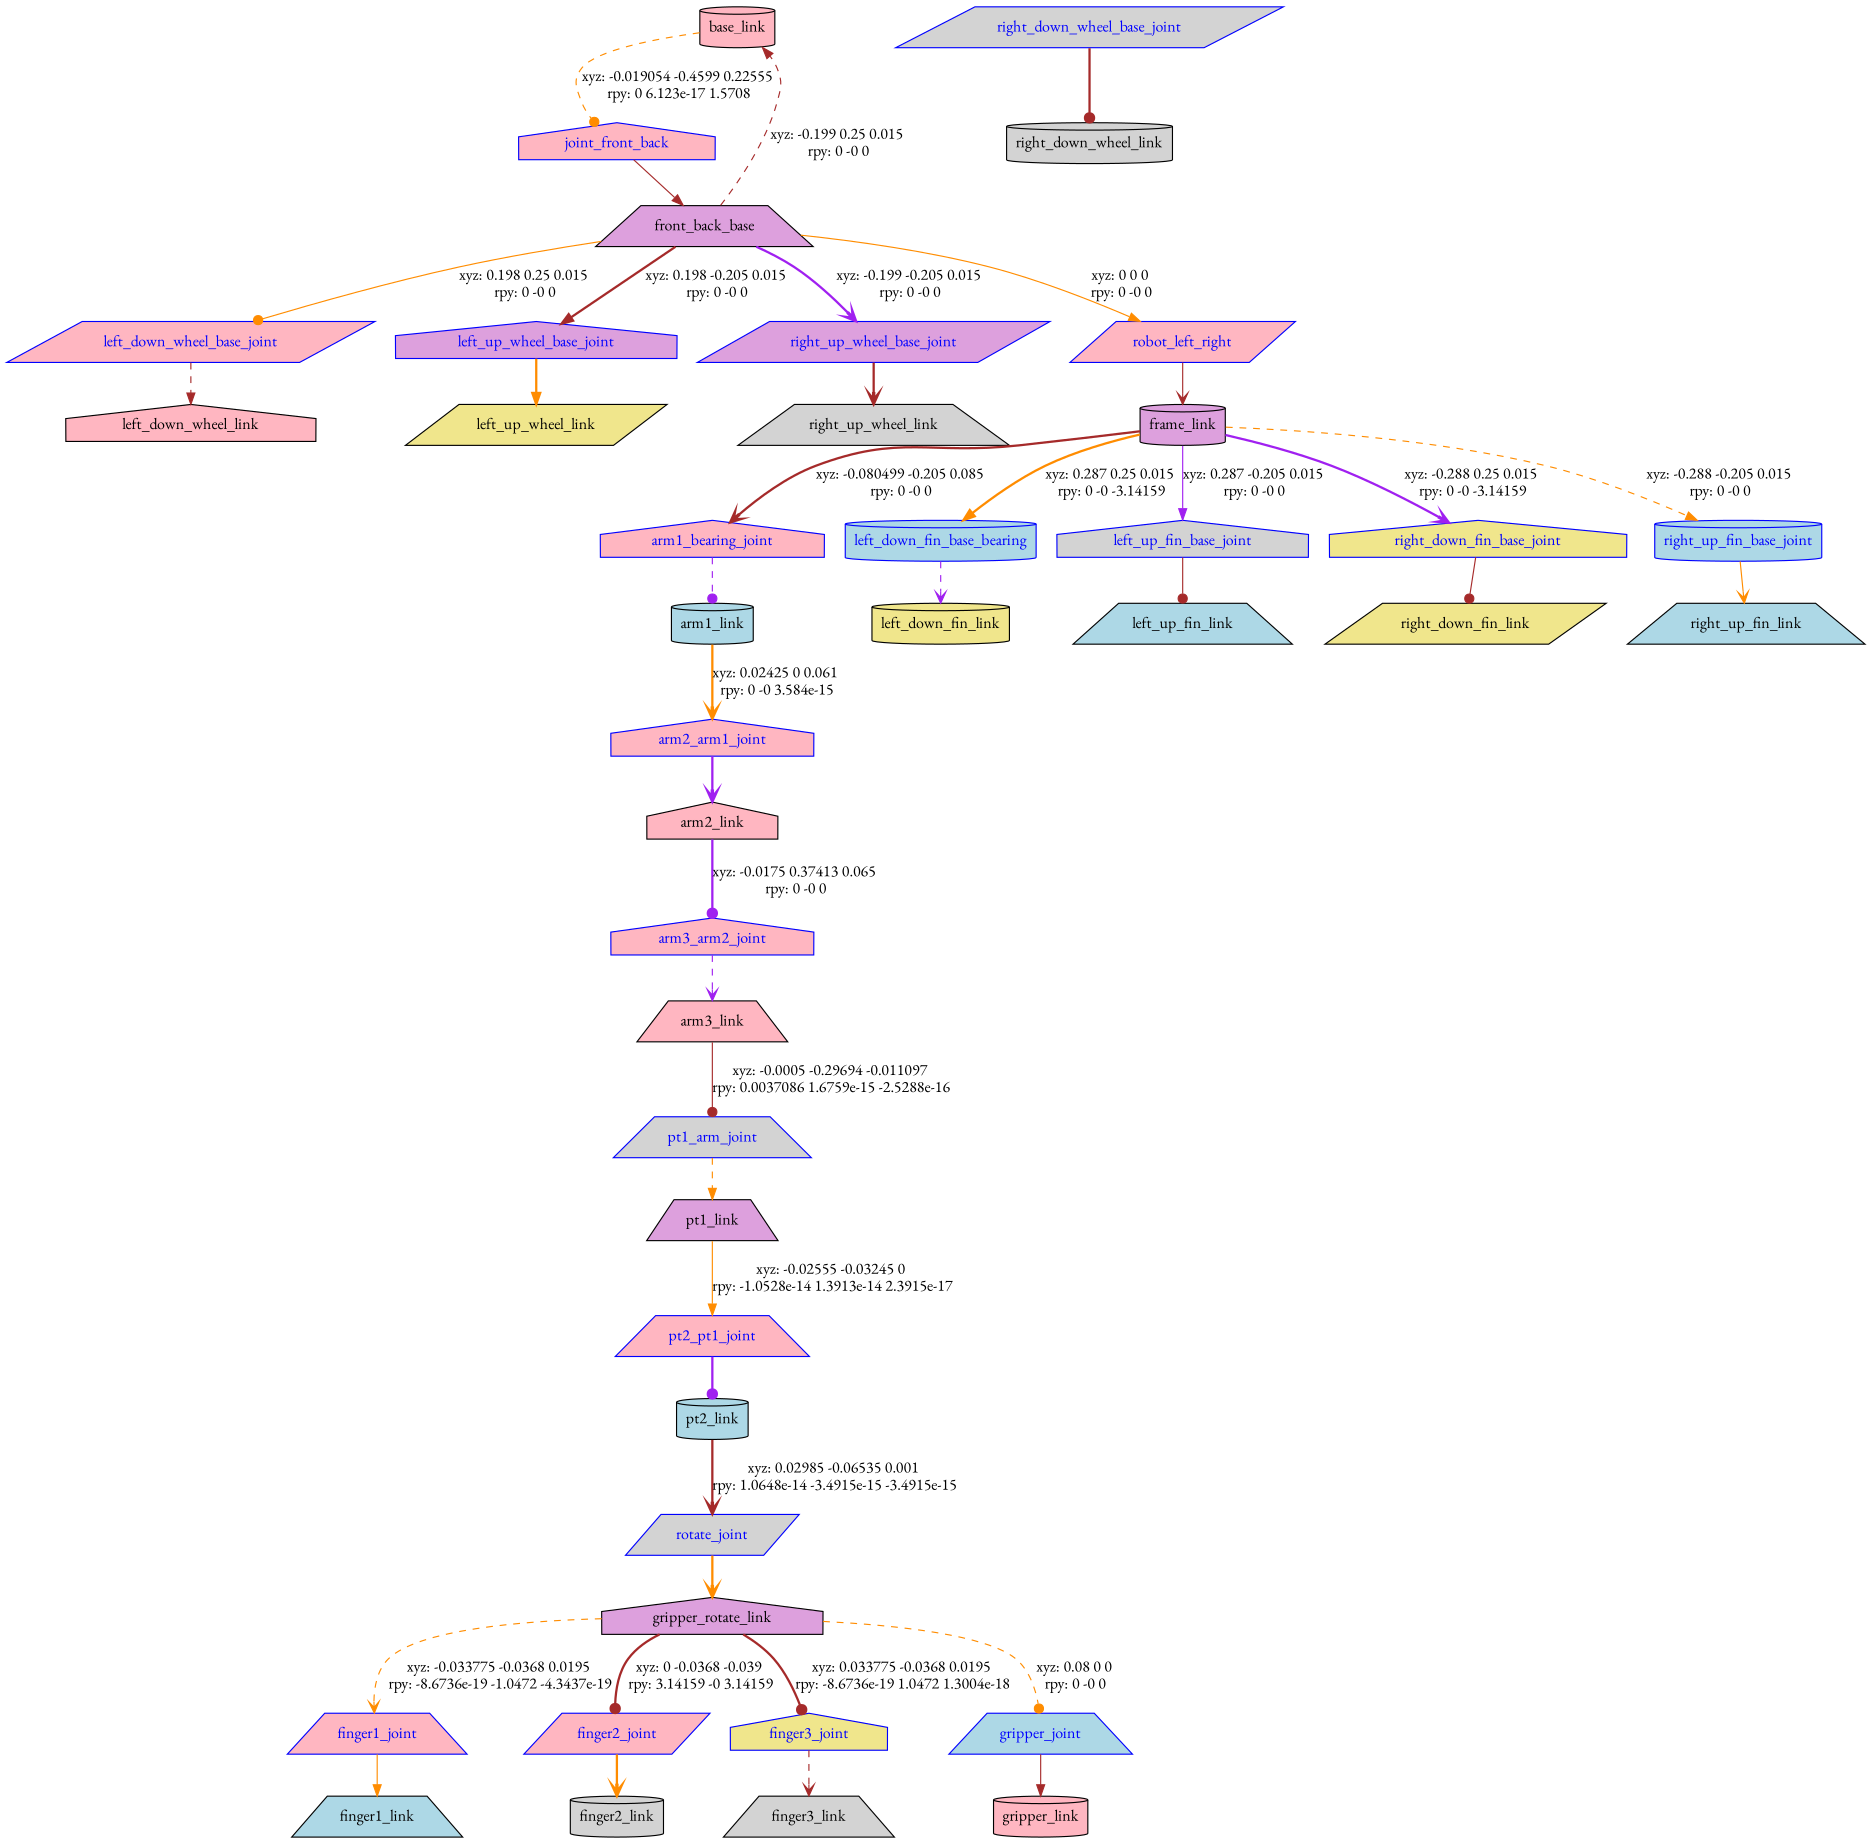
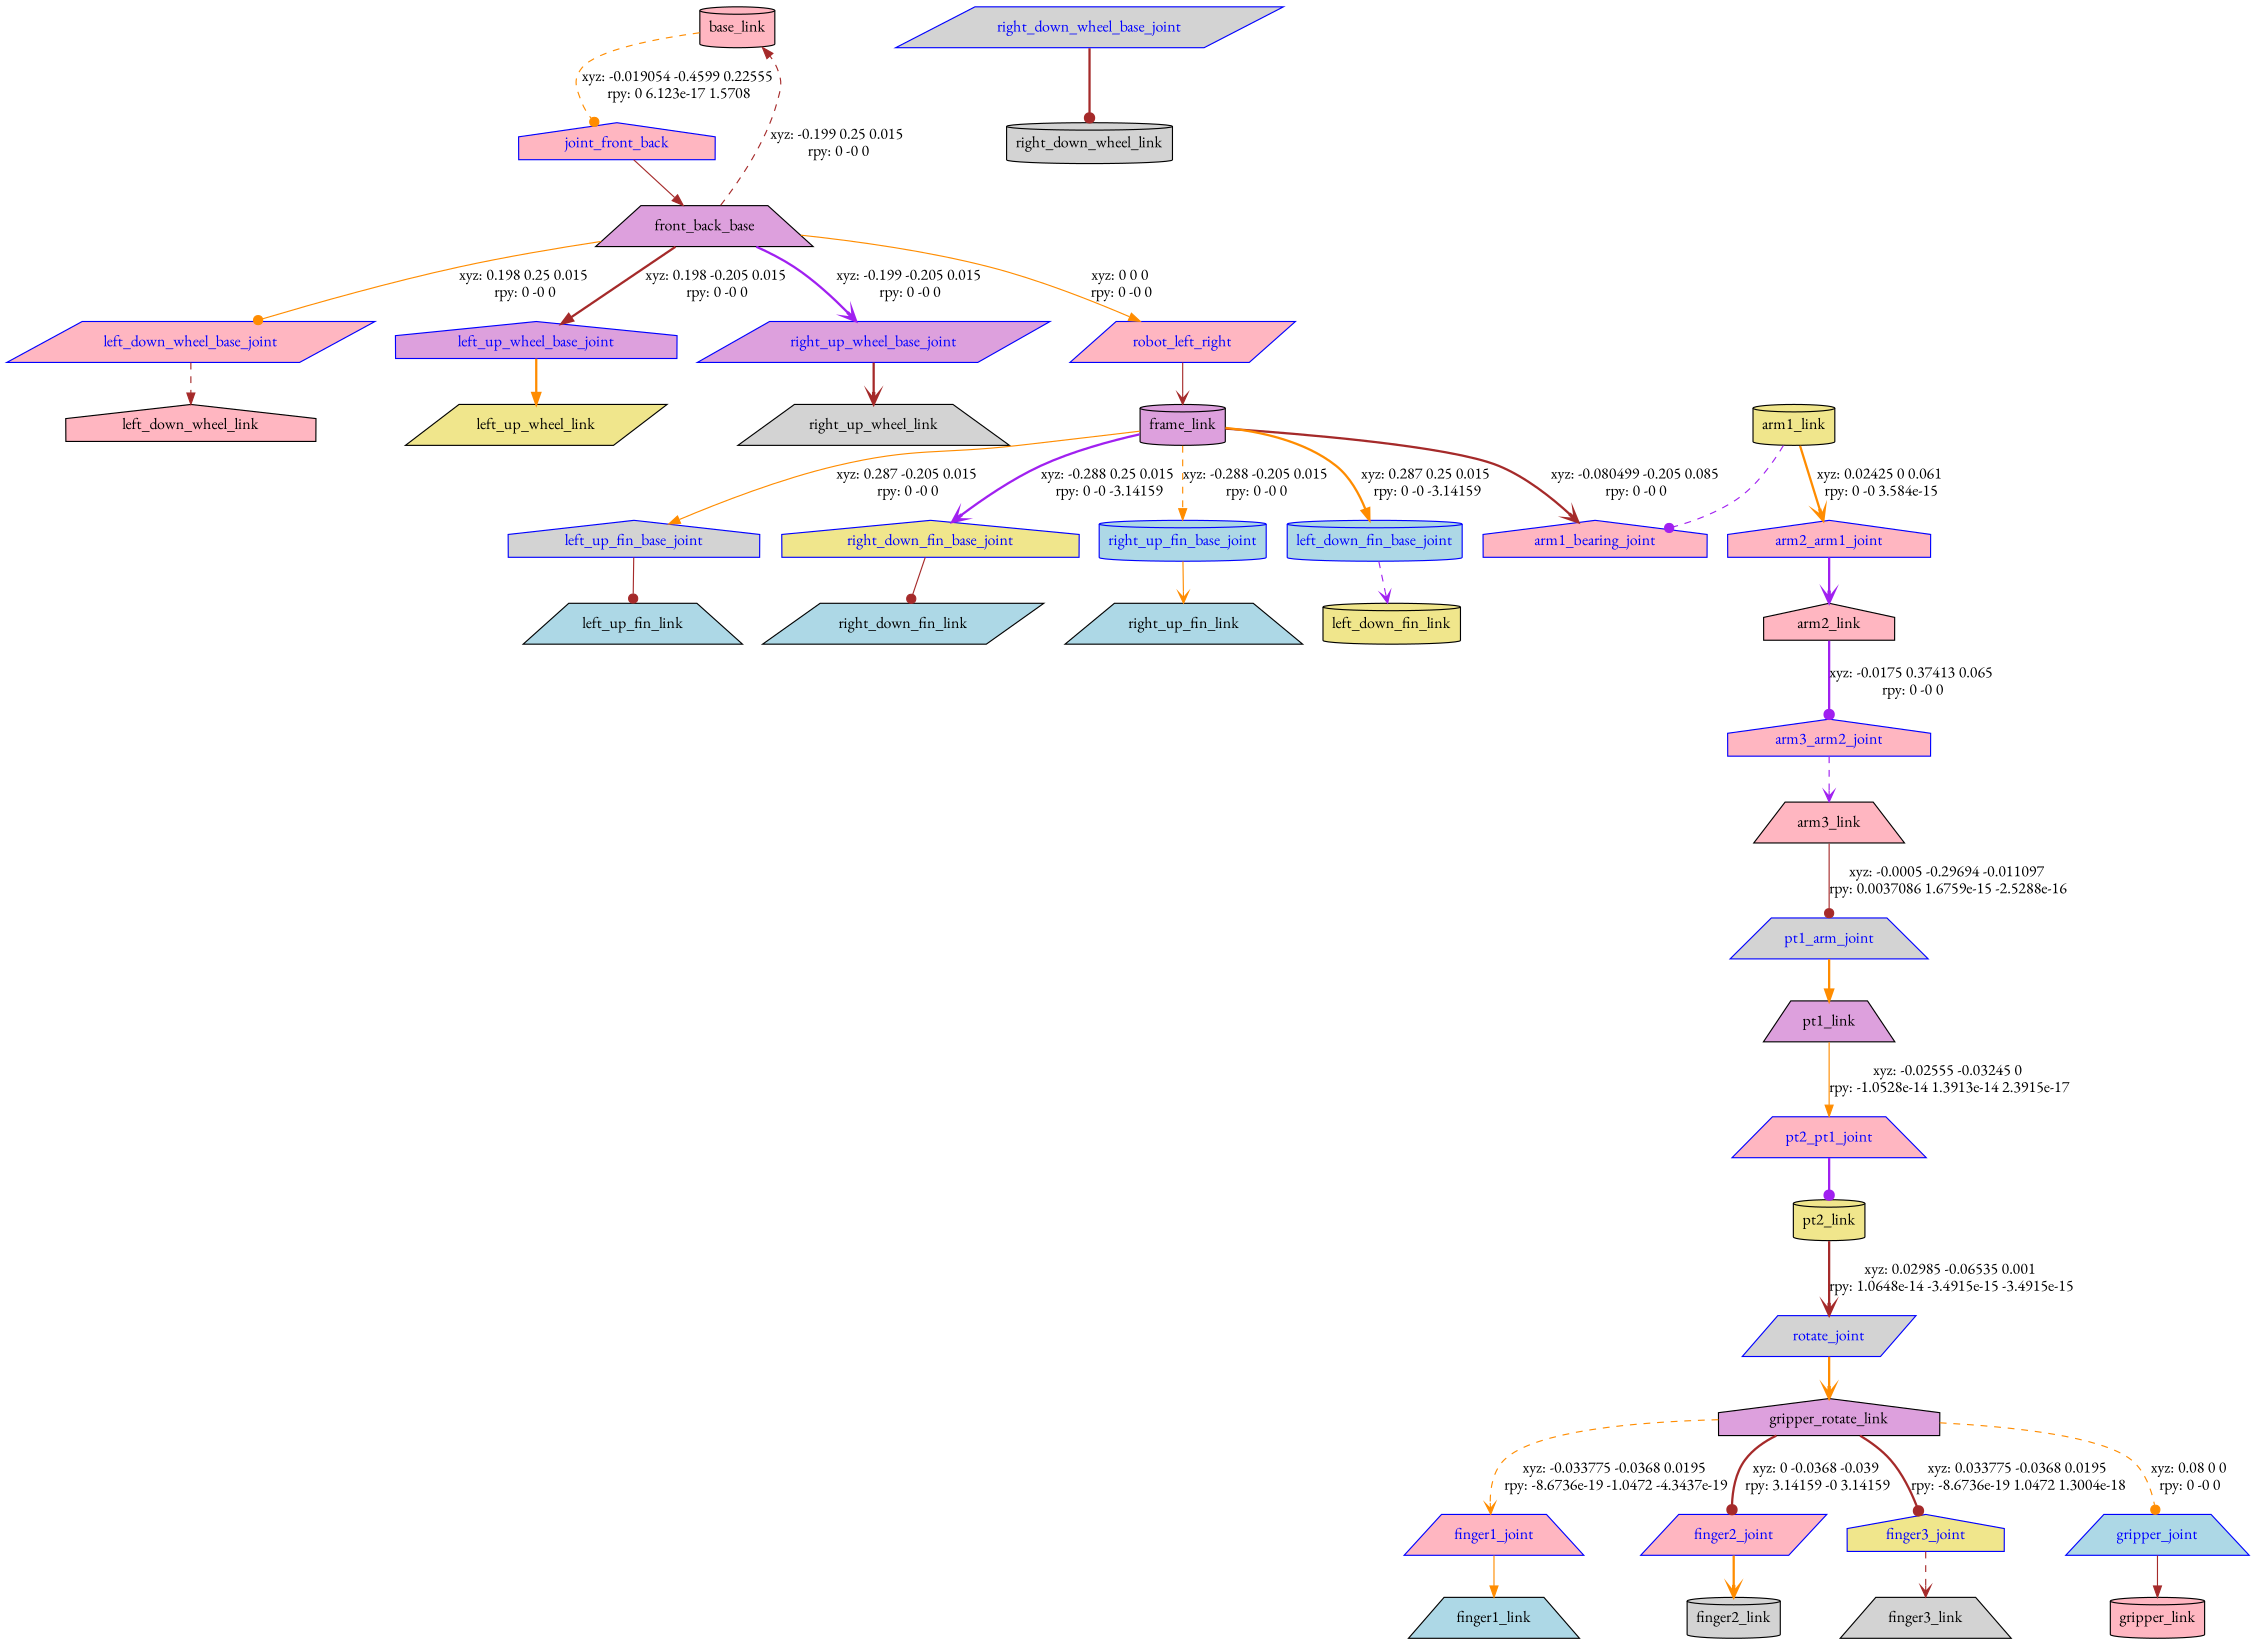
edge "frame_link" -> "left_up_fin_base_joint": color purple -> darkorange
node "left_down_fin_base_bearing": label "left_down_fin_base_bearing" -> "left_down_fin_base_joint"
edge "arm1_bearing_joint" -> "arm1_link": reversed
node "arm1_link": fillcolor lightblue -> khaki
node "right_down_fin_link": fillcolor khaki -> lightblue
edge "pt1_arm_joint" -> "pt1_link": style dashed -> bold
node "pt2_link": fillcolor lightblue -> khaki
